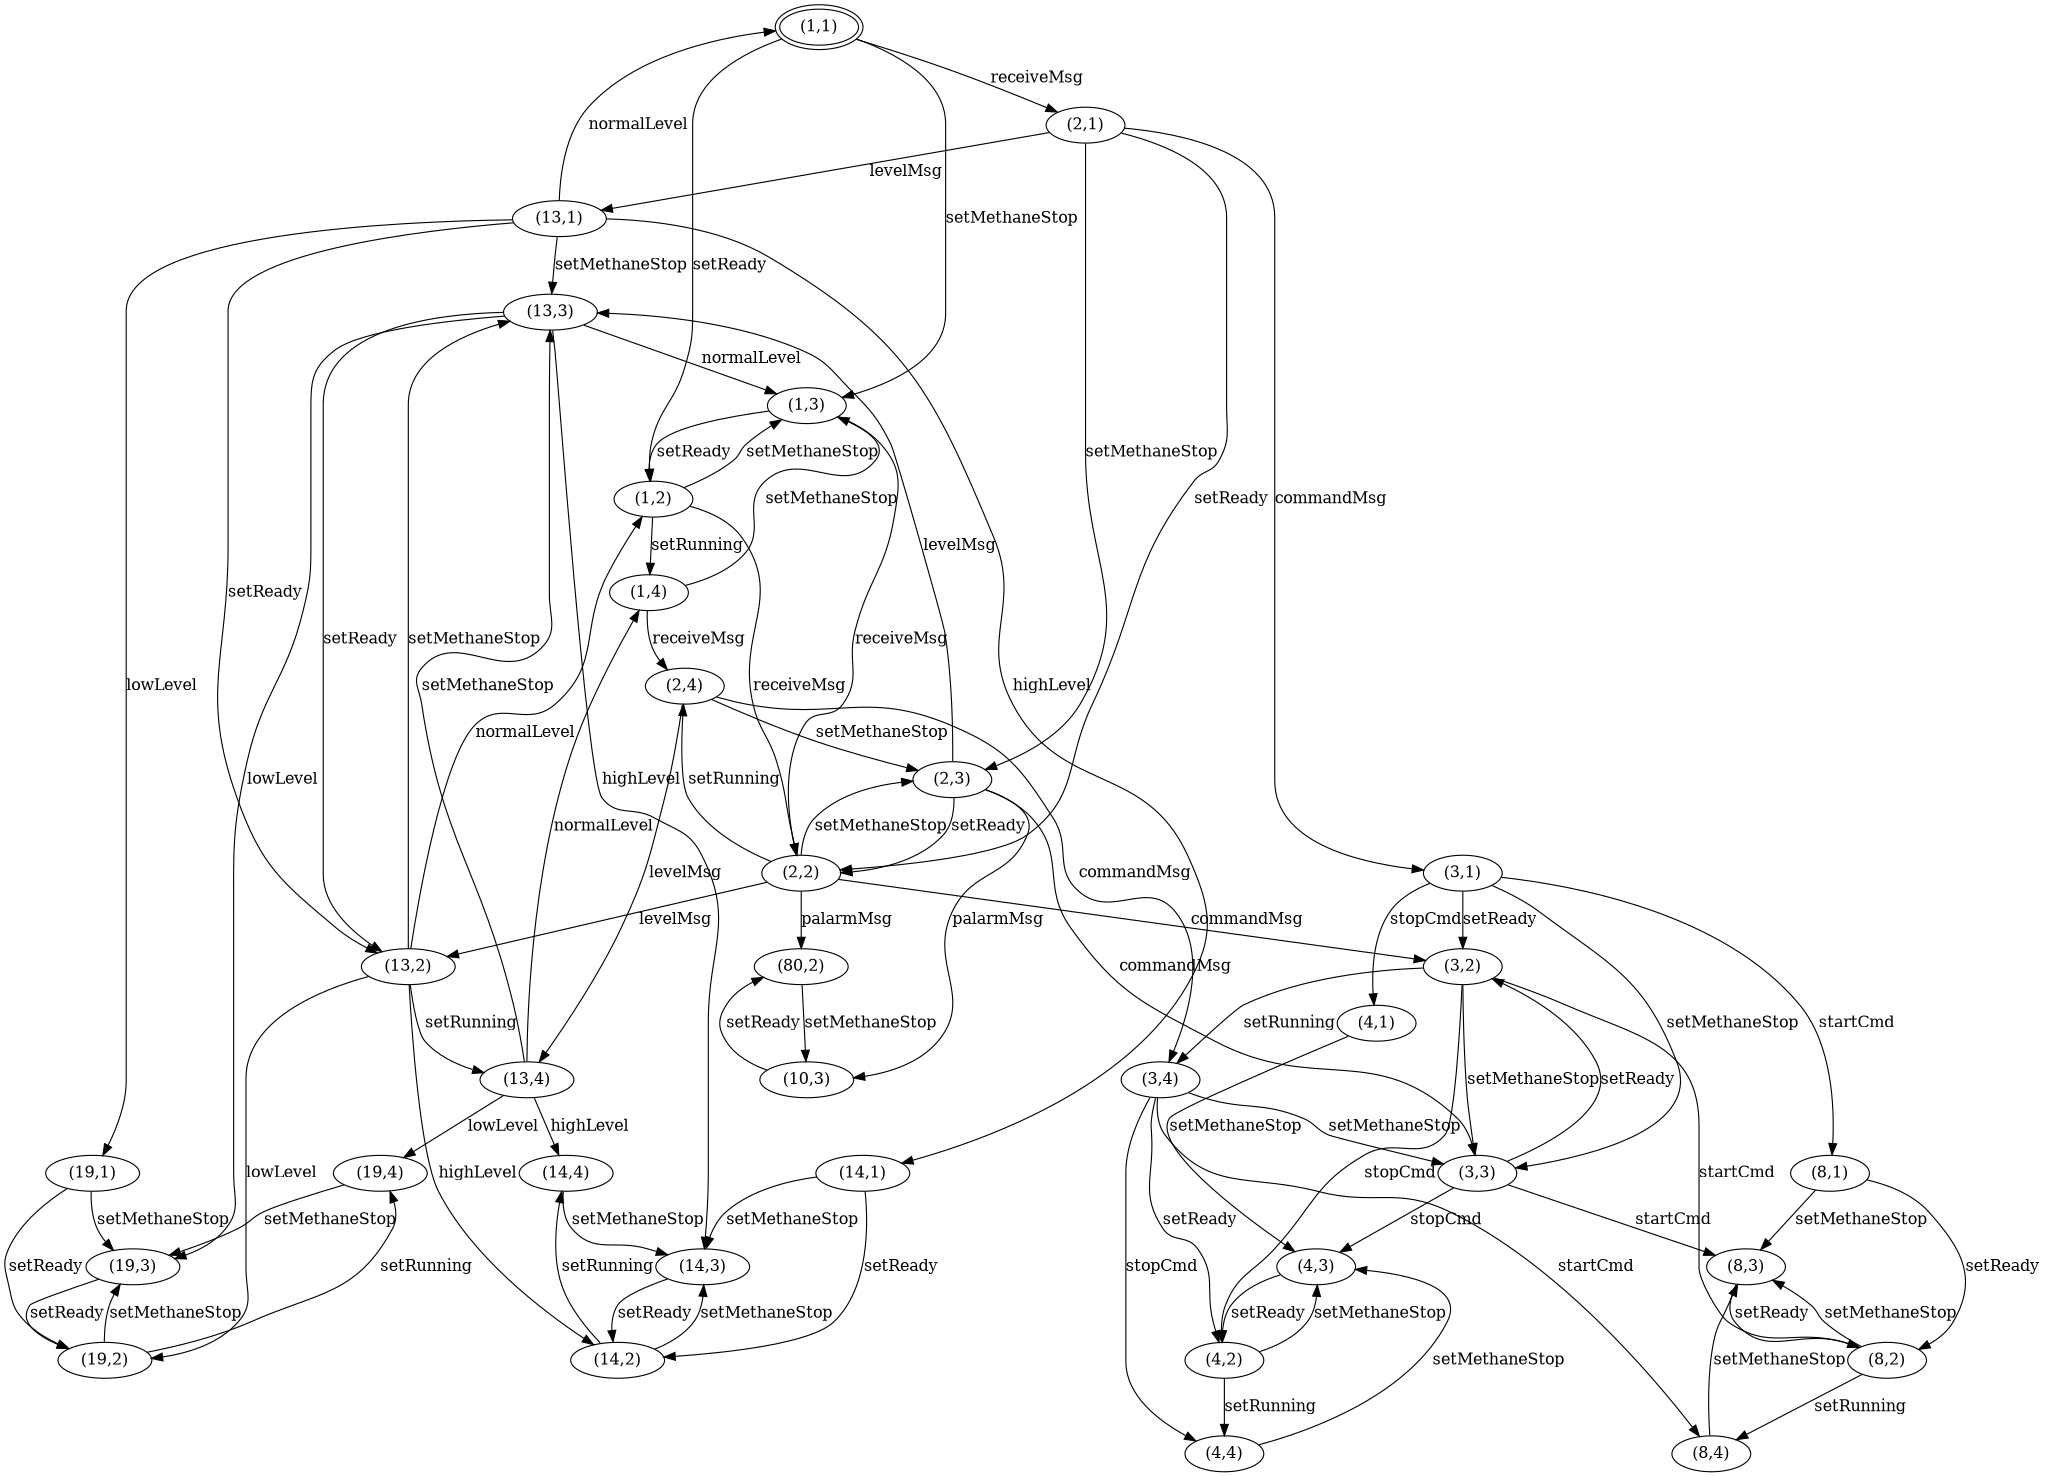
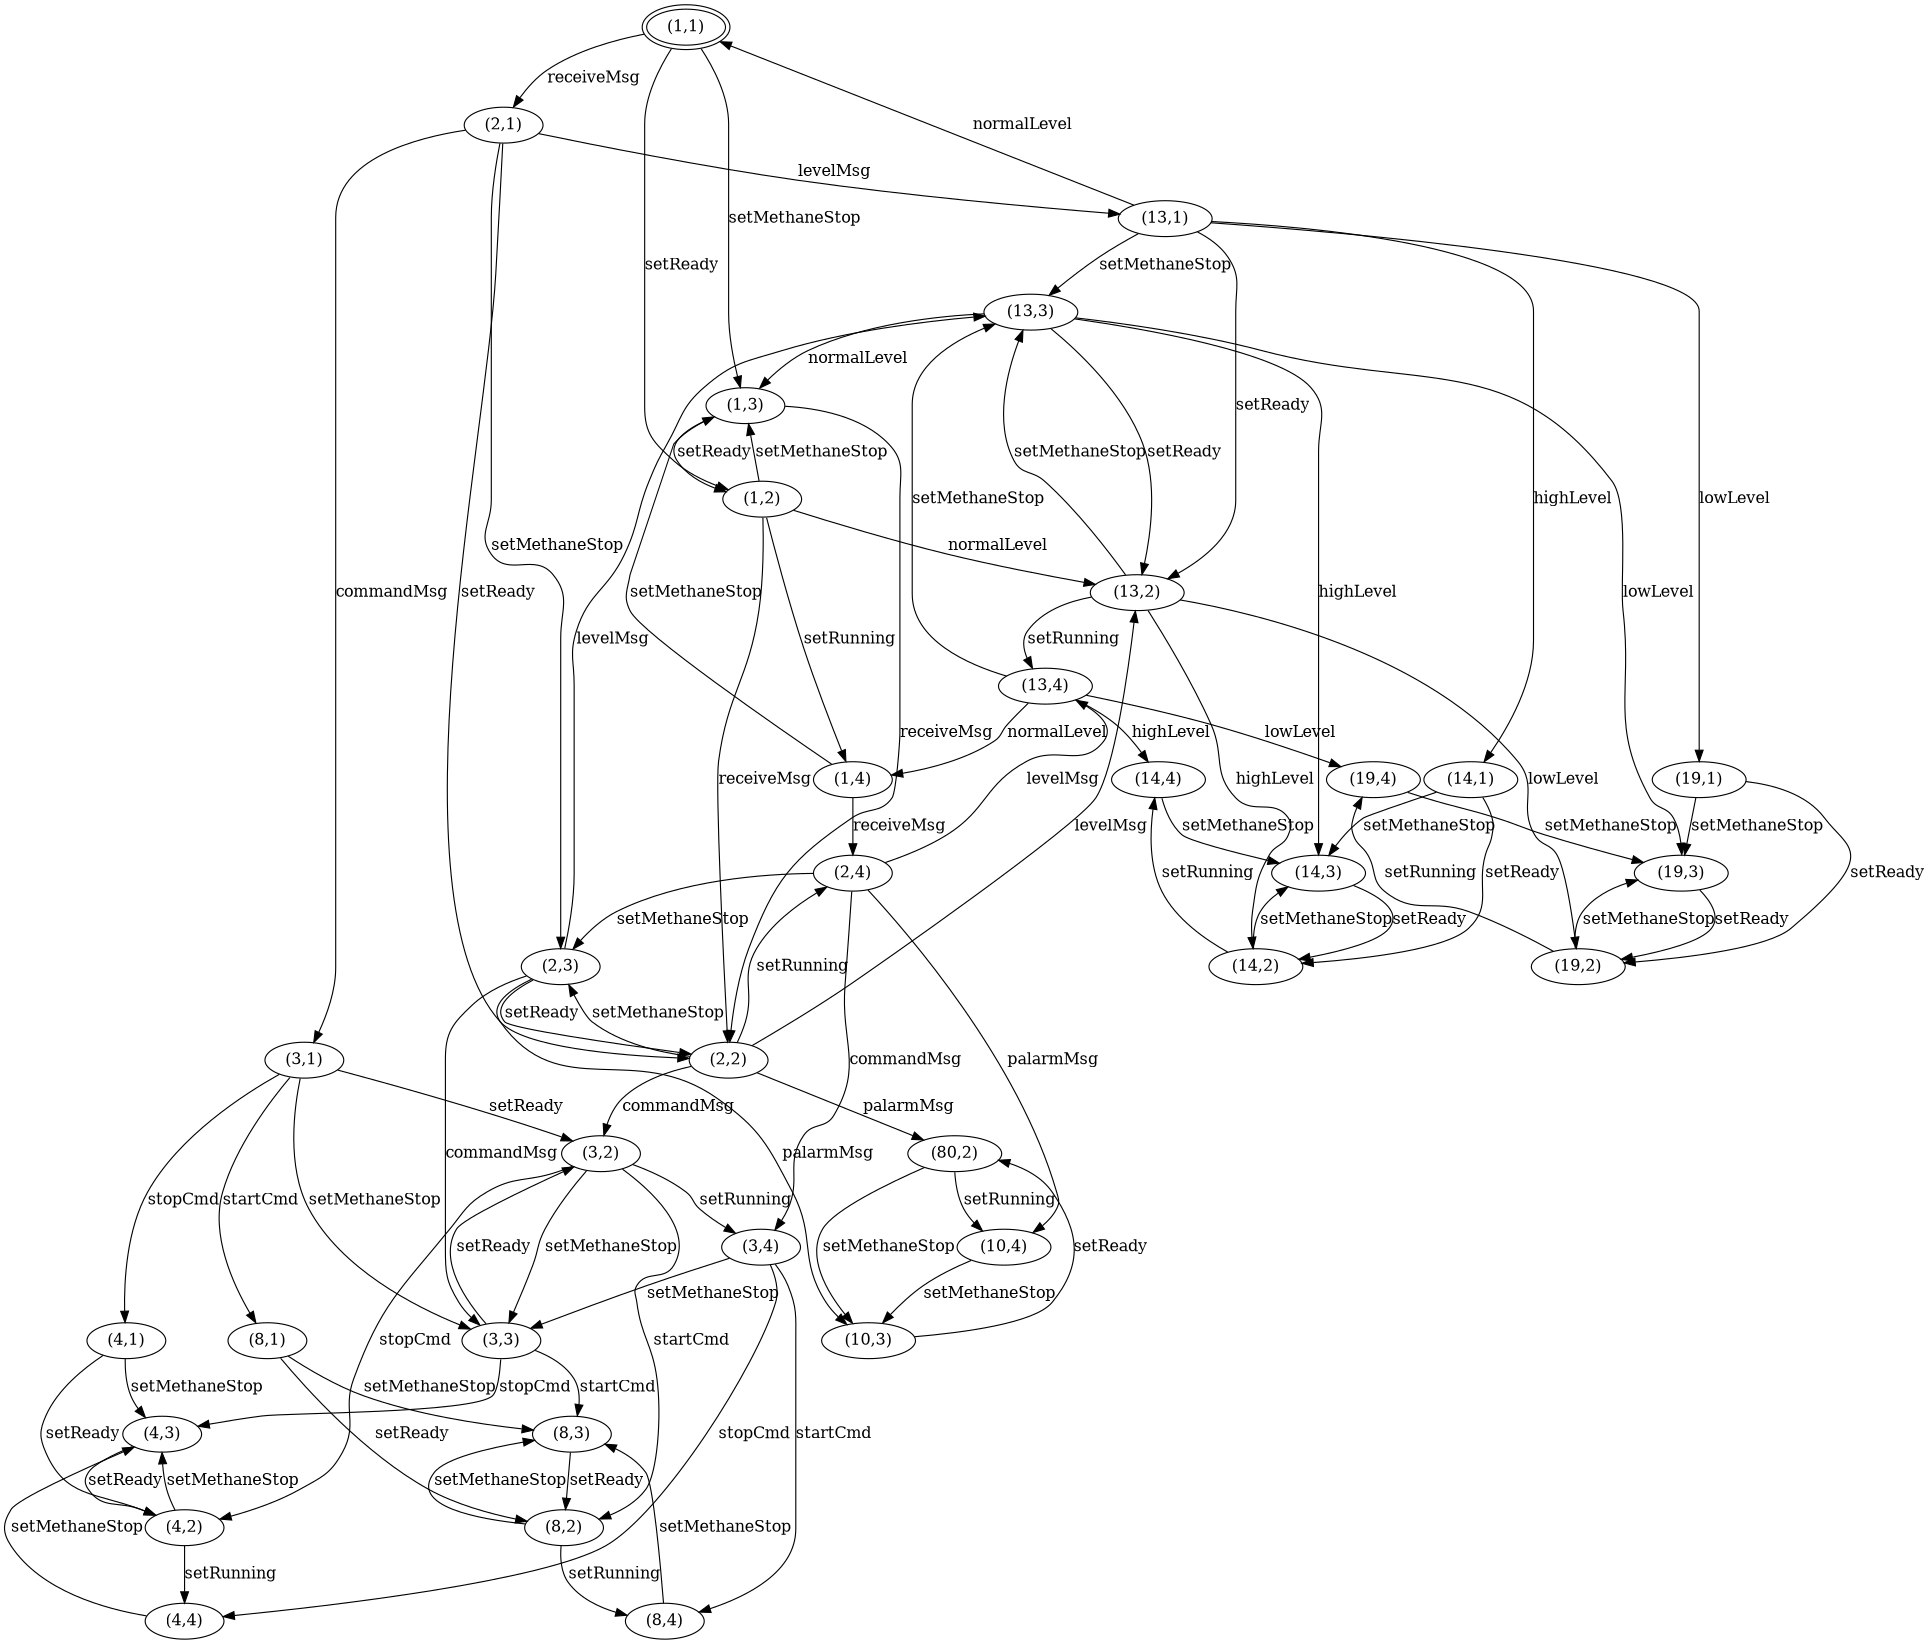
edge "(13,2)" -> "(1,2)": reversed
edge "(3,4)" -> "(4,2)": now "(4,1)" -> "(4,2)"
node "(10,4)": added
